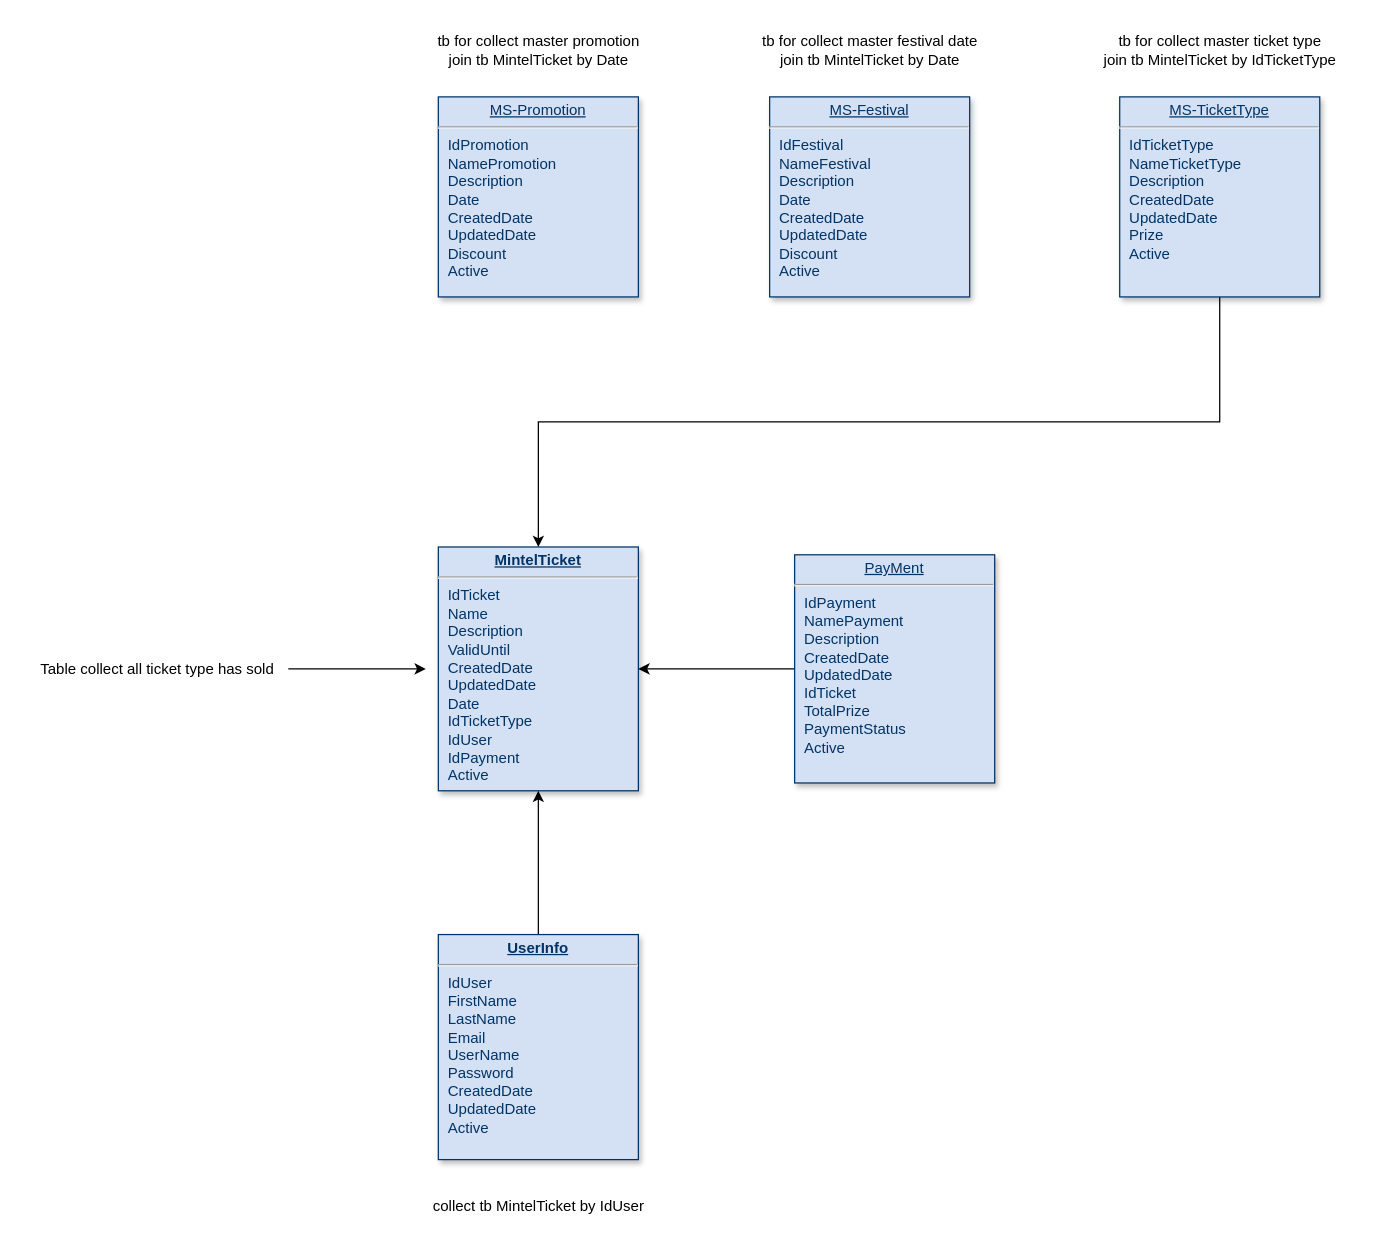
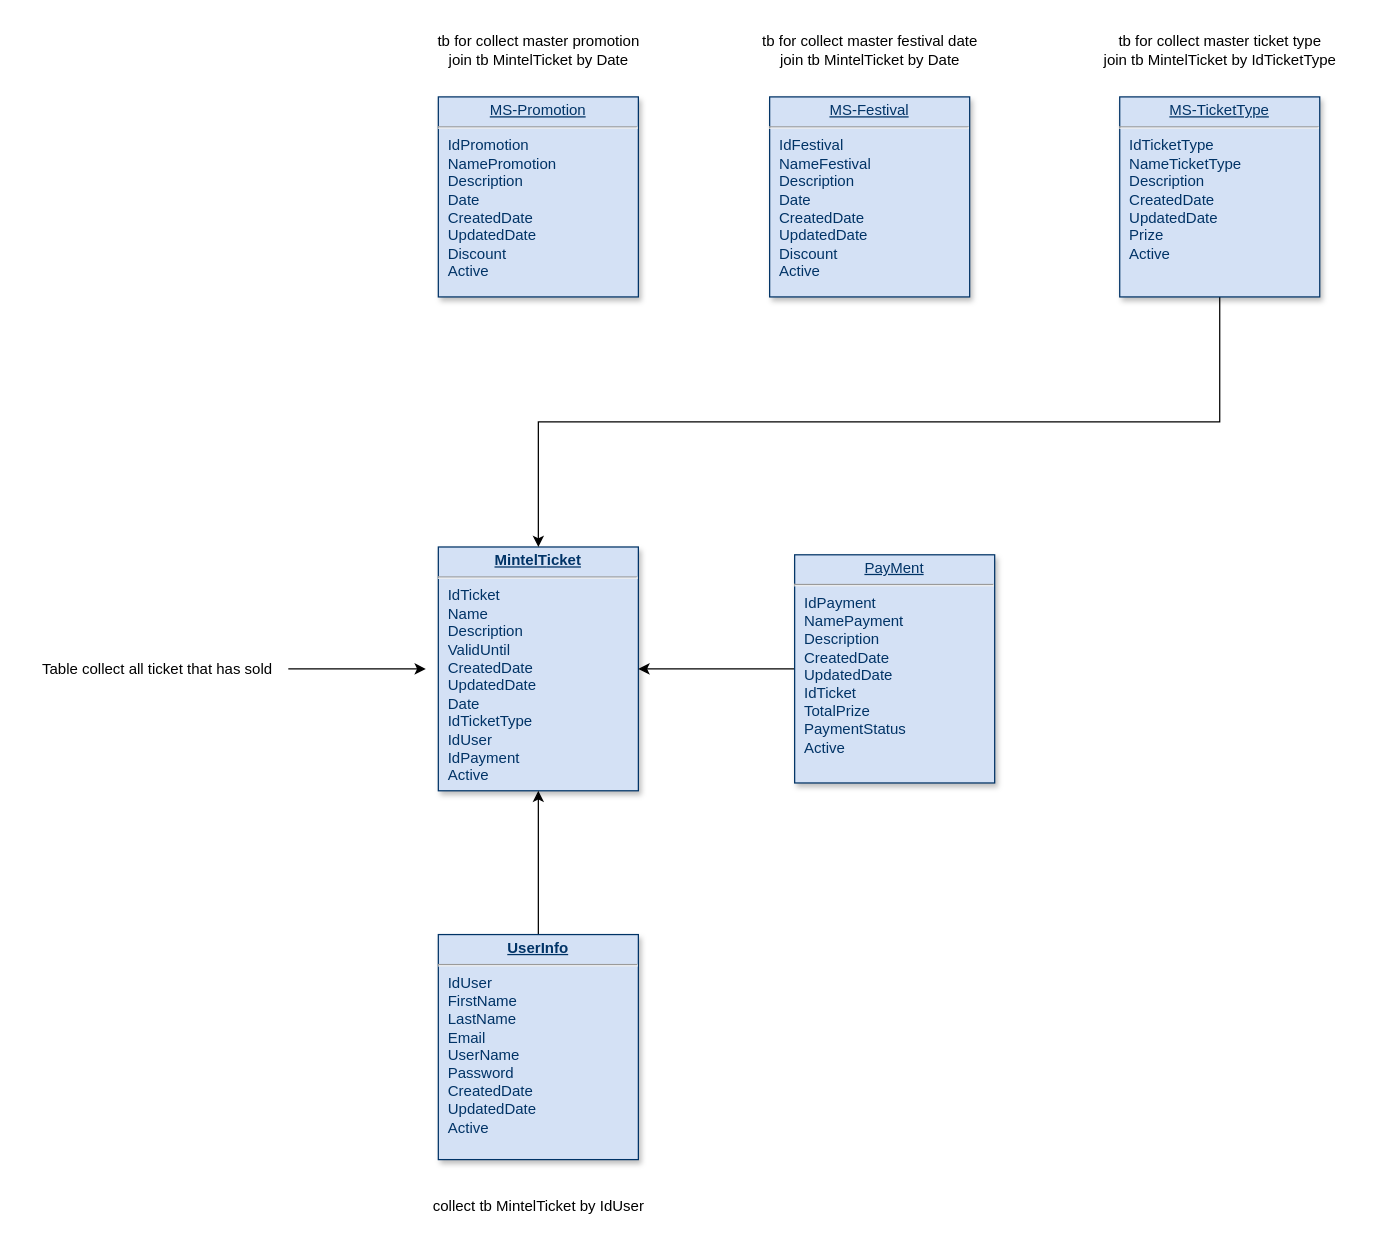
node "Table collect all ticket type has sold": label "Table collect all ticket type has sold" -> "Table collect all ticket that has sold"
